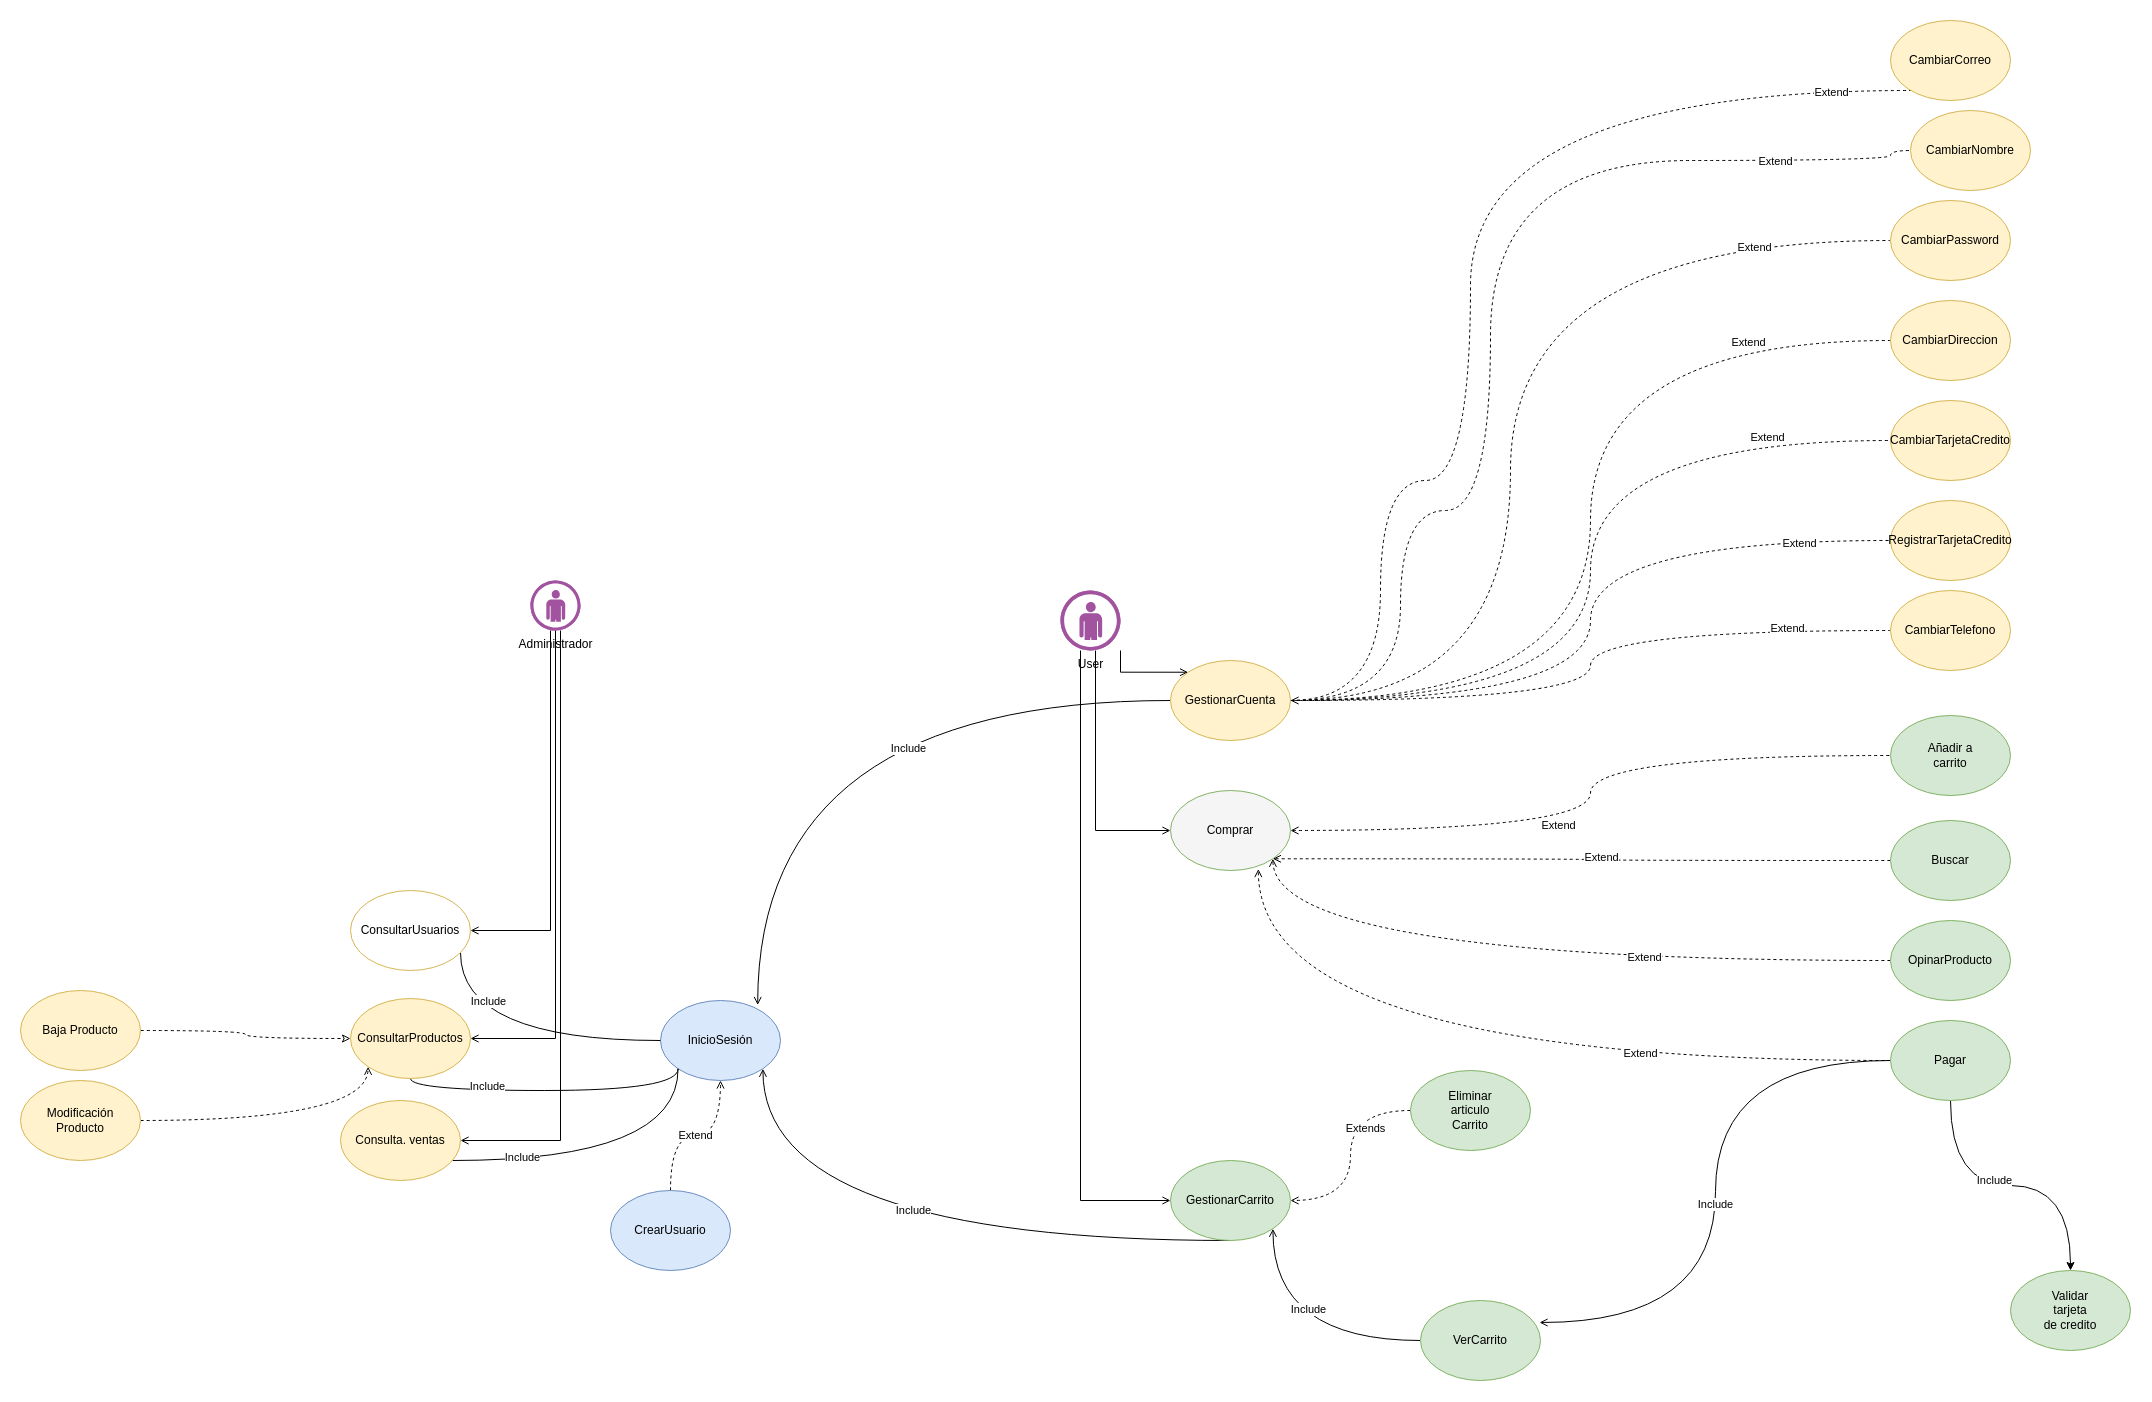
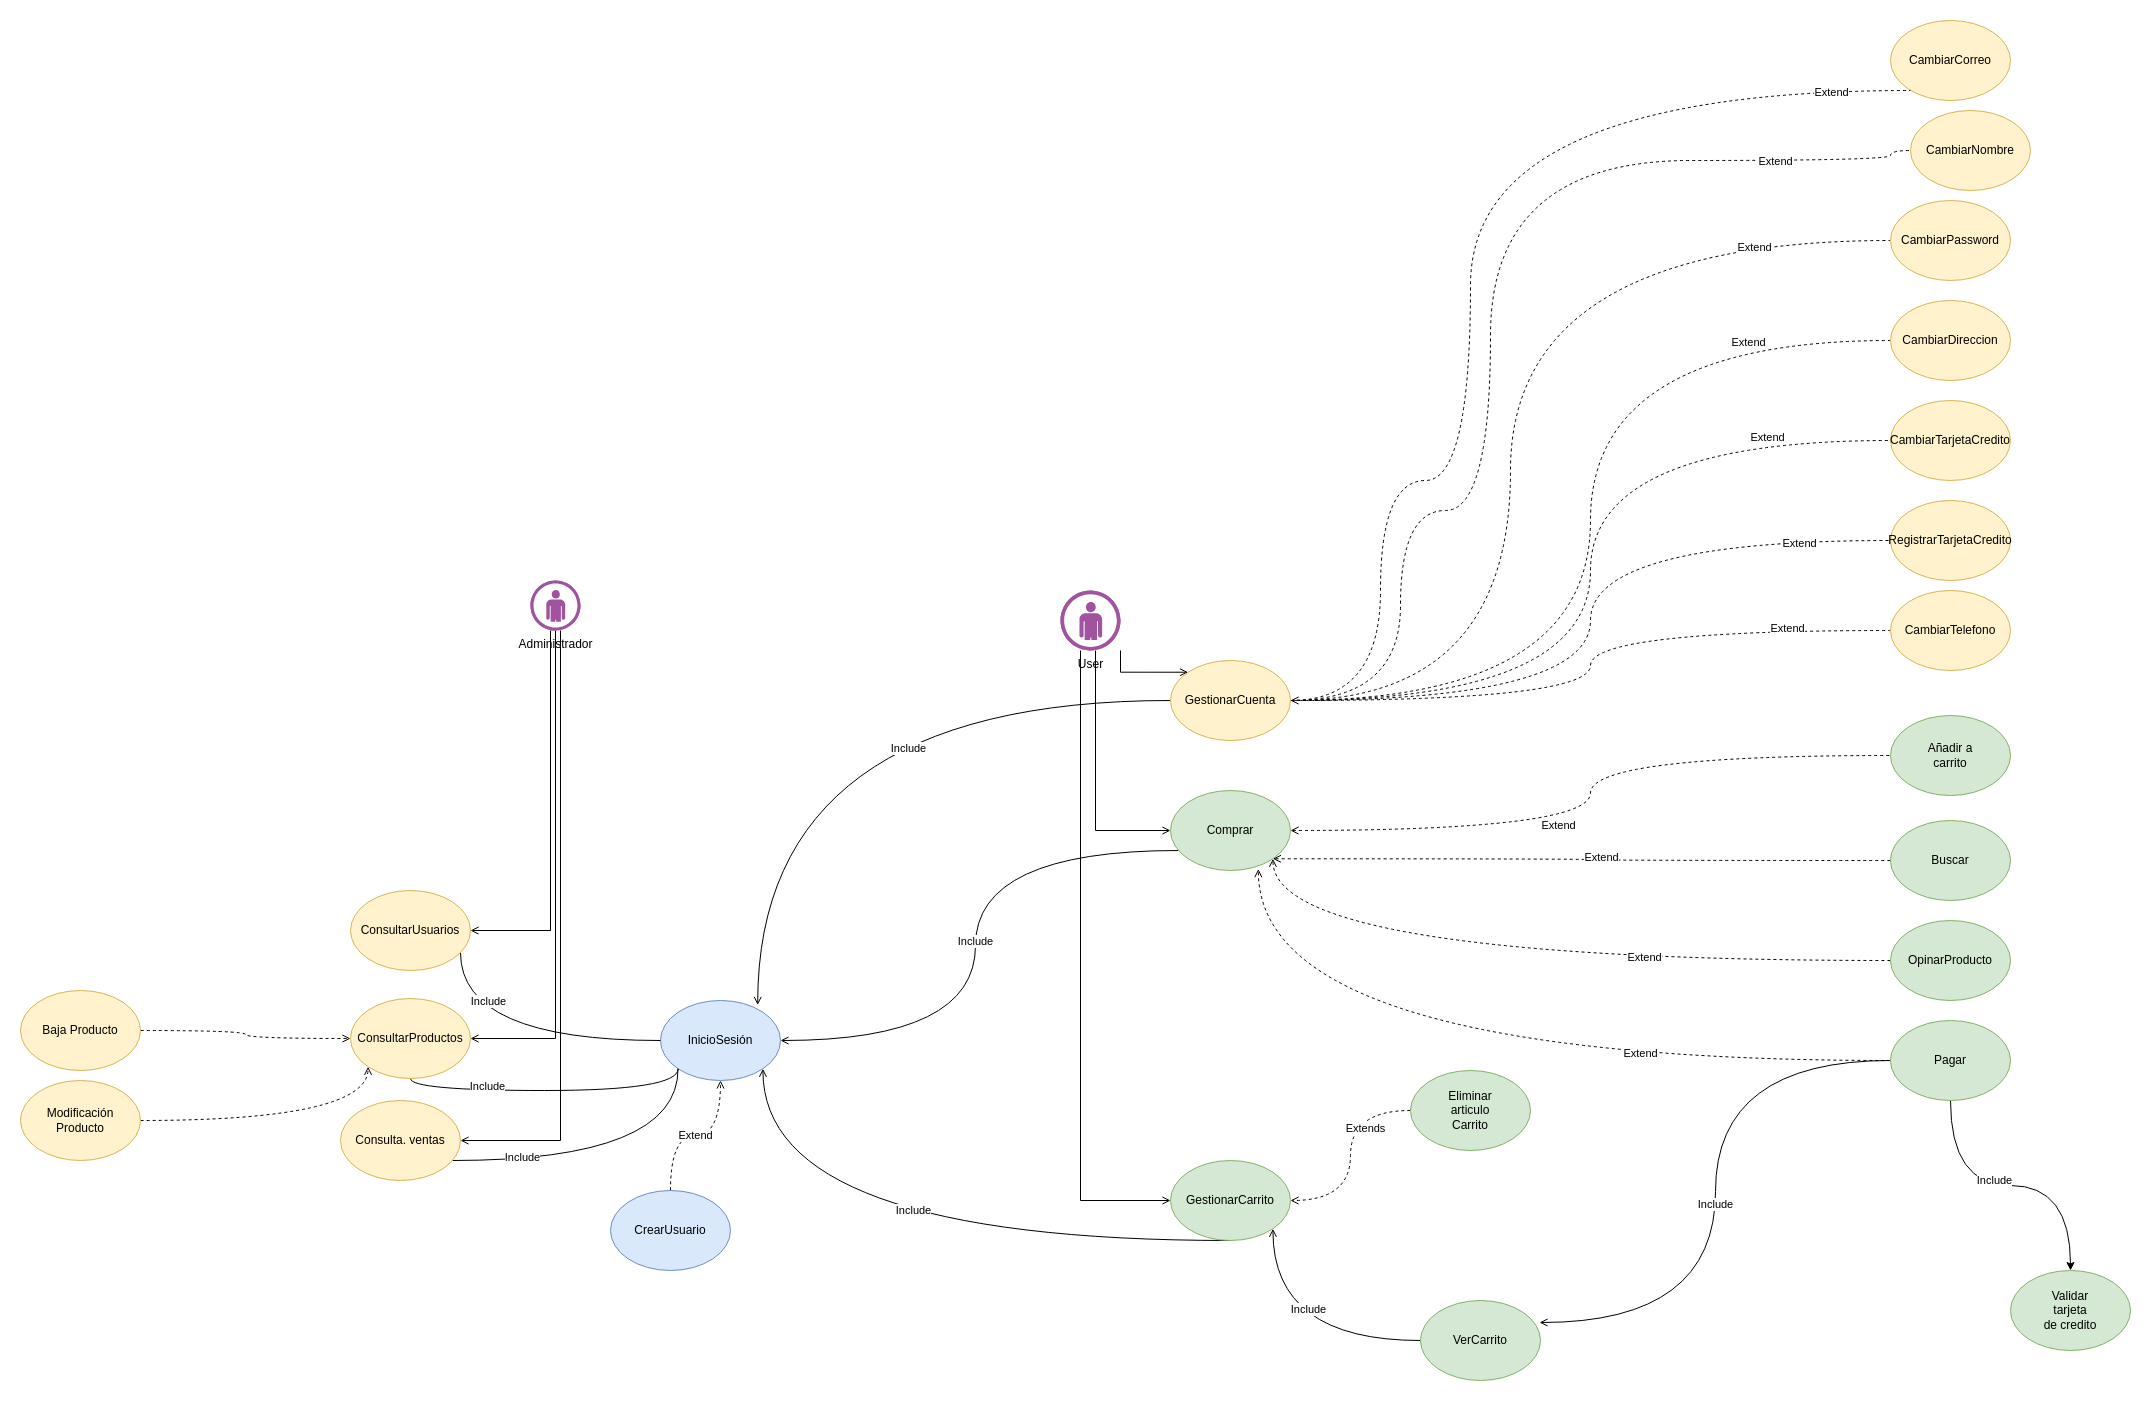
node "Comprar": fillcolor #f5f5f5 -> #d5e8d4
node "ConsultarUsuarios": fillcolor #ffffff -> #fff2cc
edge "Comprar" -> "InicioSesión": added, label "Include"
edge "Baja Producto" -> "ConsultarProductos": arrowhead classic -> open
